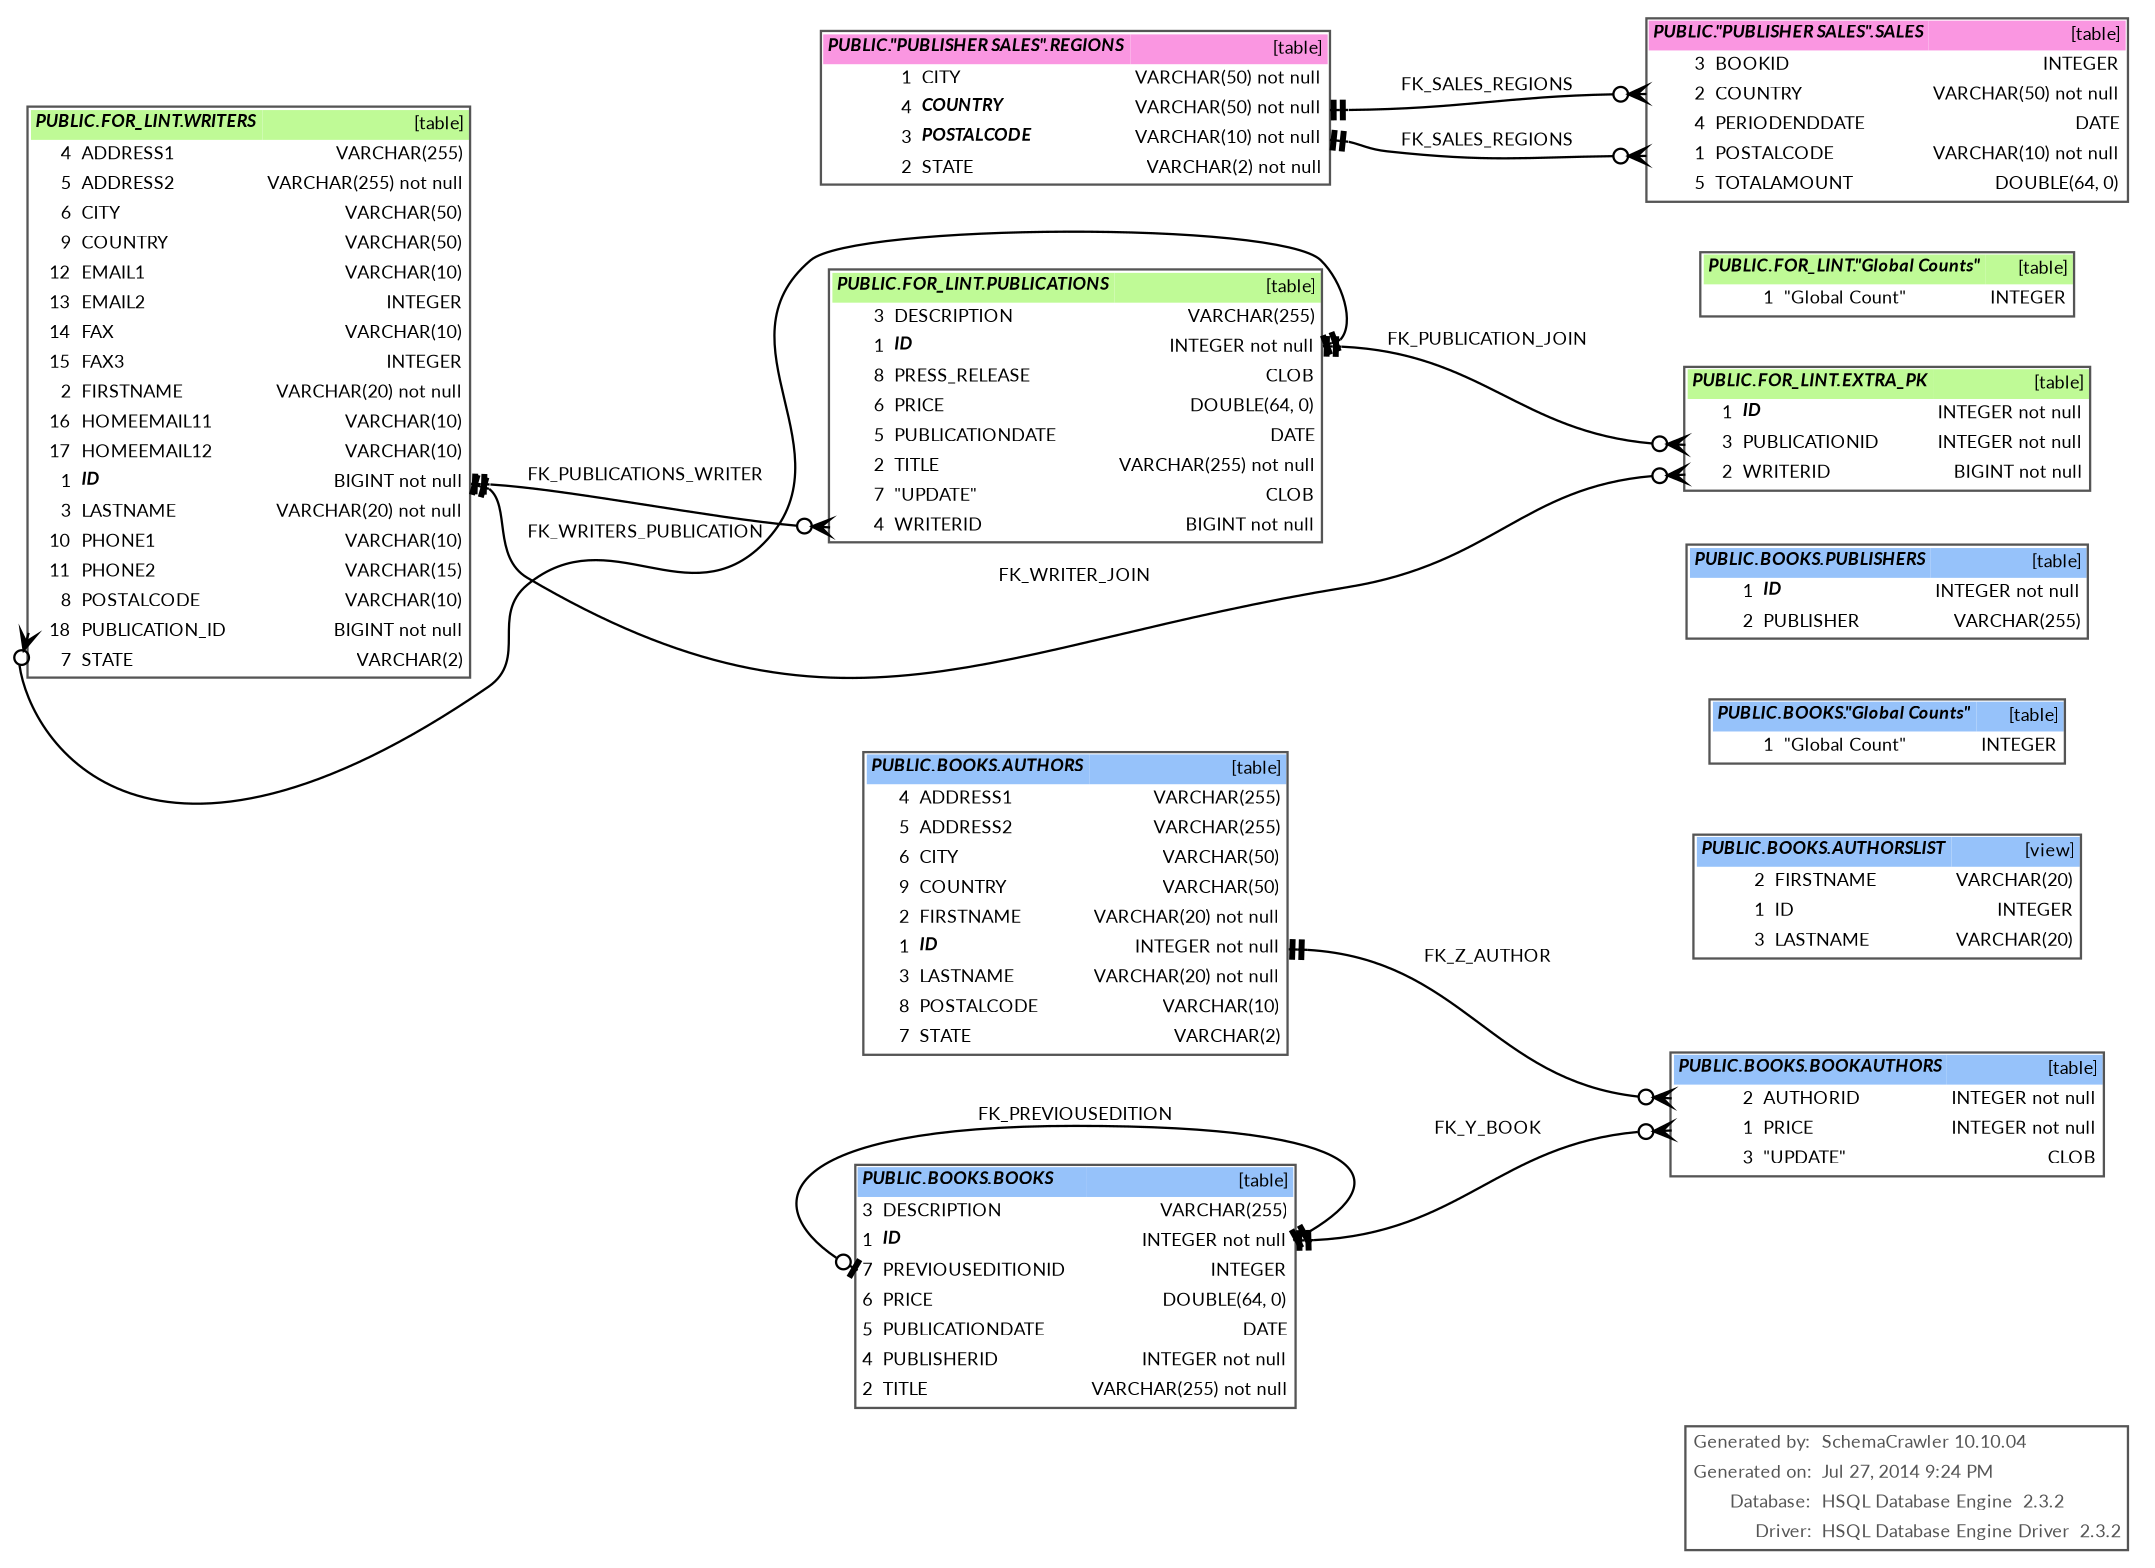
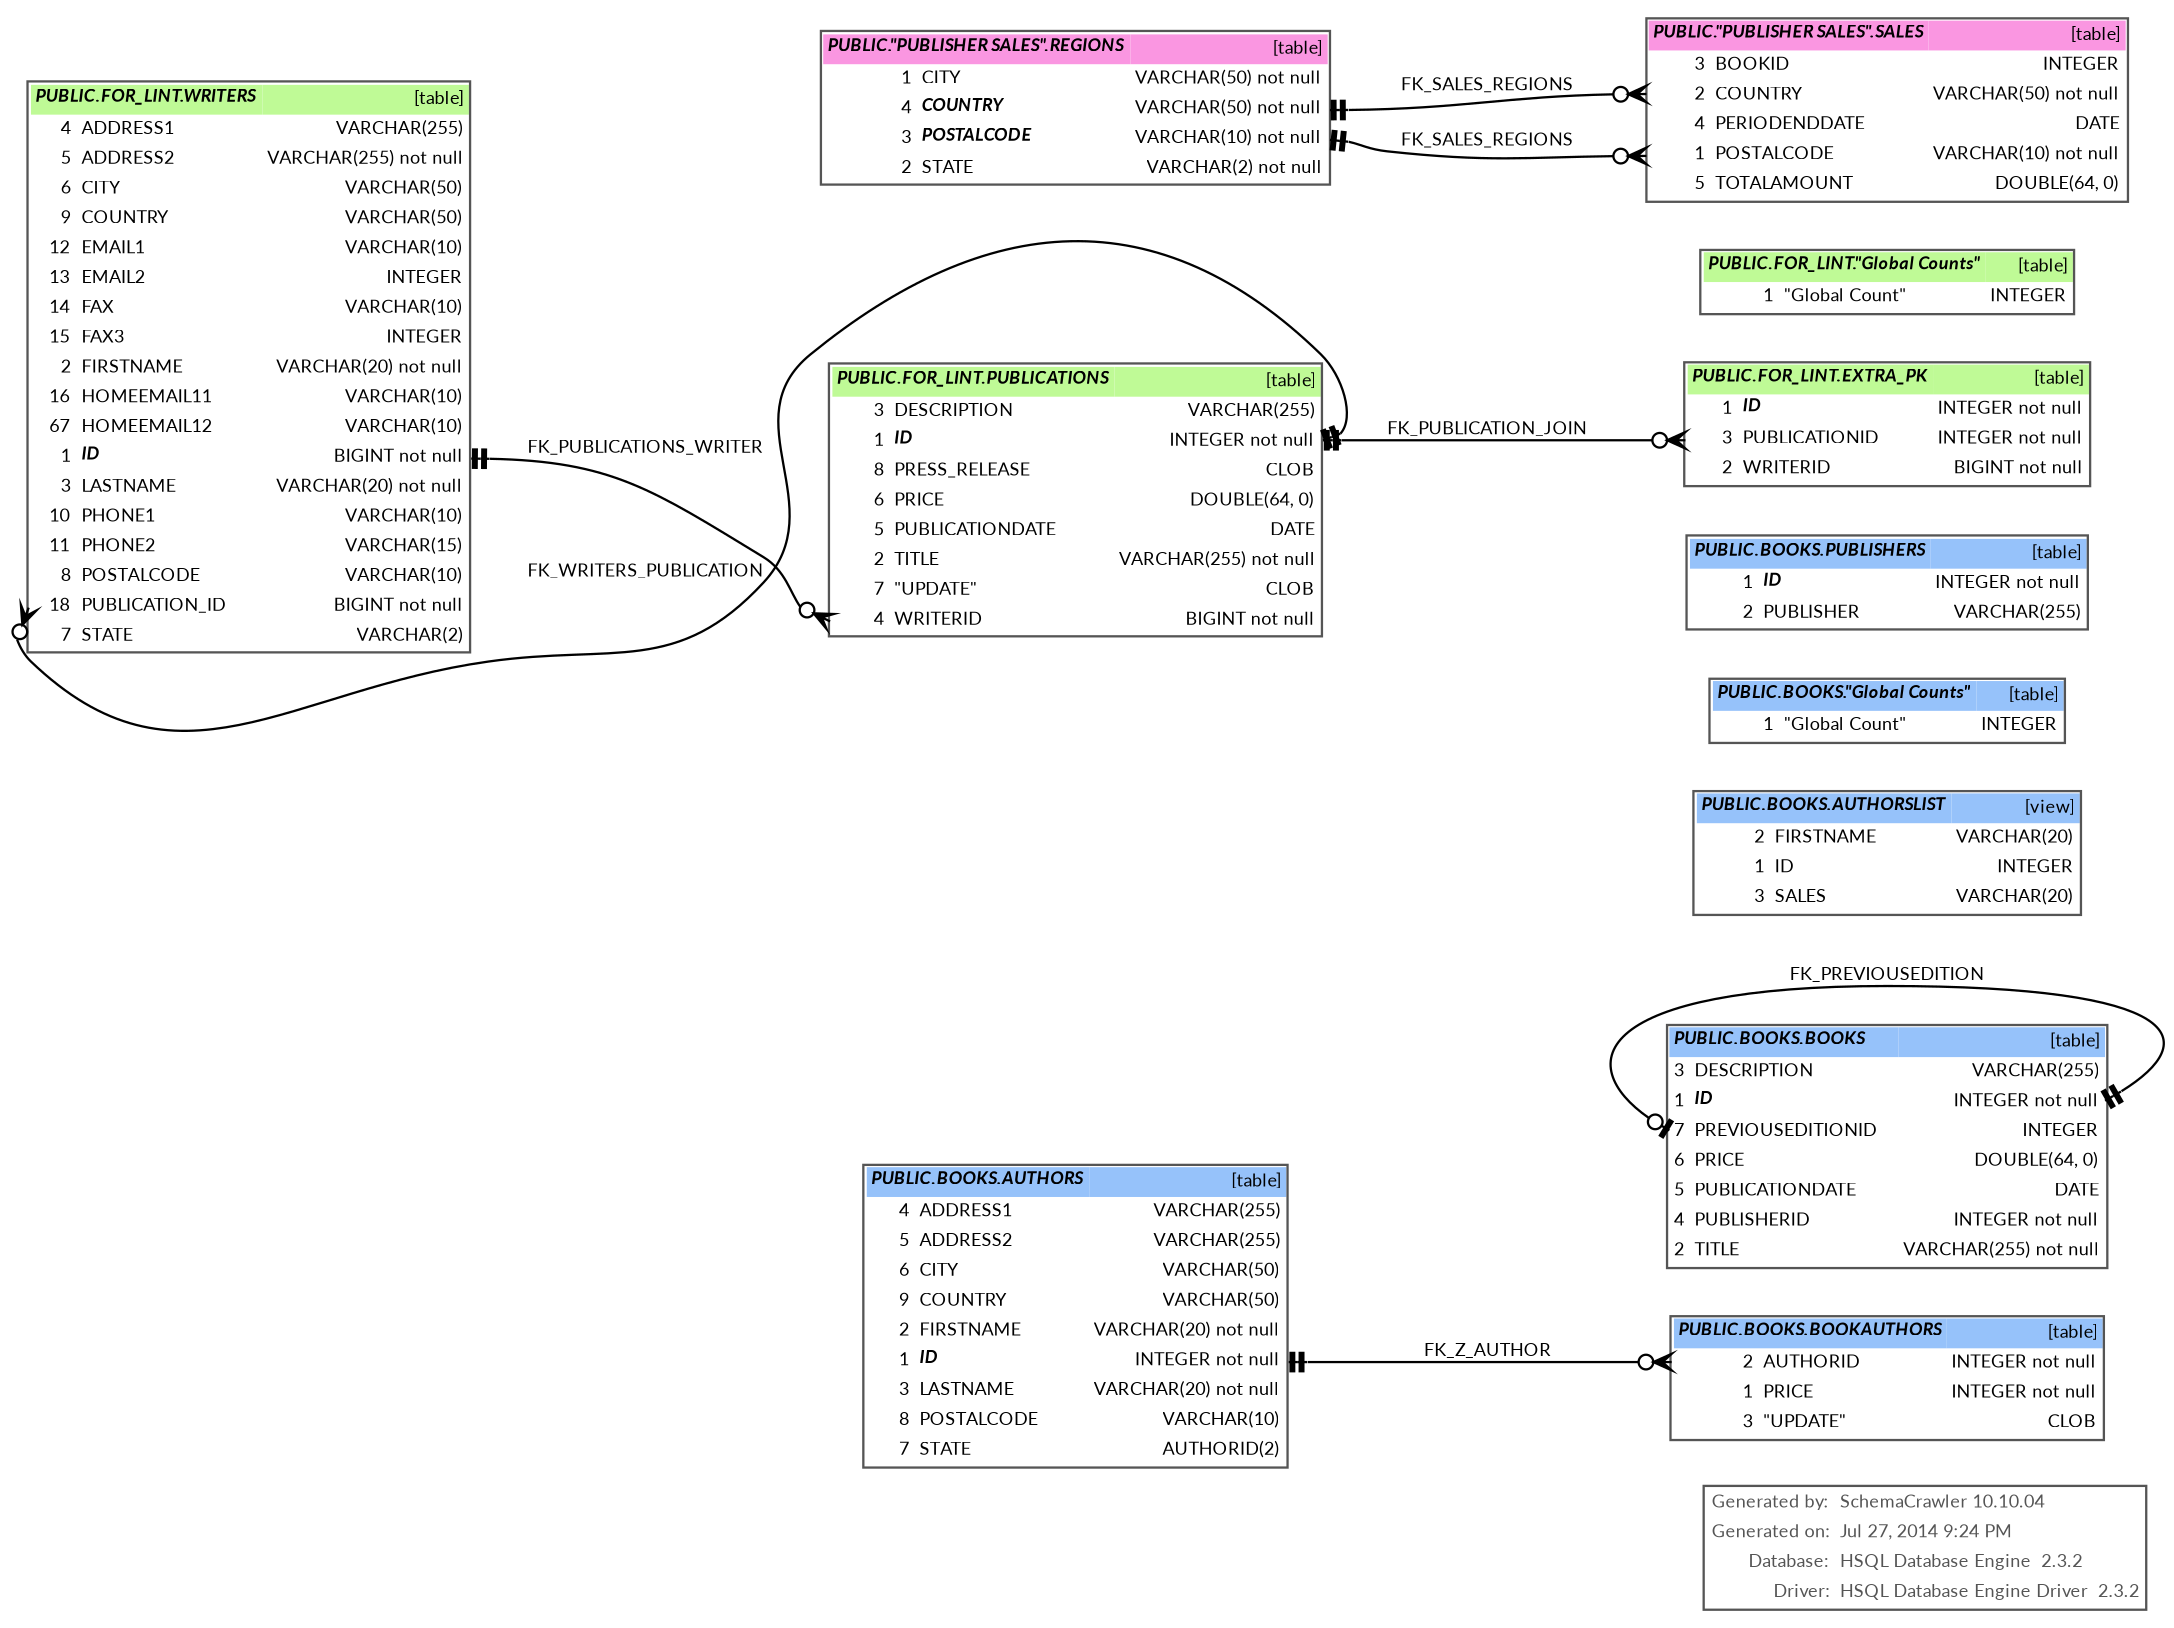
node "PUBLIC.FOR_LINT.WRITERS": text "17" -> "67"
edge "PUBLIC.FOR_LINT.WRITERS" -- "PUBLIC.FOR_LINT.EXTRA_PK": removed, label "FK_WRITER_JOIN"
node "PUBLIC.BOOKS.AUTHORSLIST": text "LASTNAME" -> "SALES"
node "PUBLIC.BOOKS.AUTHORS": text "VARCHAR(2)" -> "AUTHORID(2)"
edge "PUBLIC.BOOKS.BOOKAUTHORS" -- "PUBLIC.BOOKS.BOOKS": removed, label "FK_Y_BOOK"
